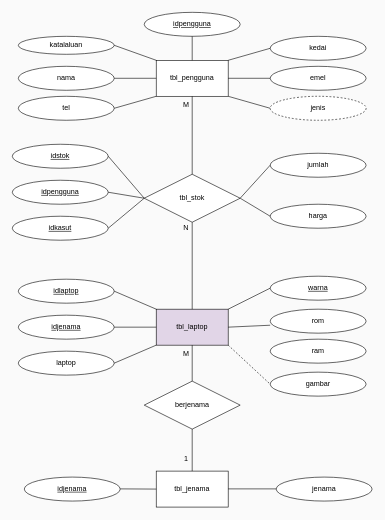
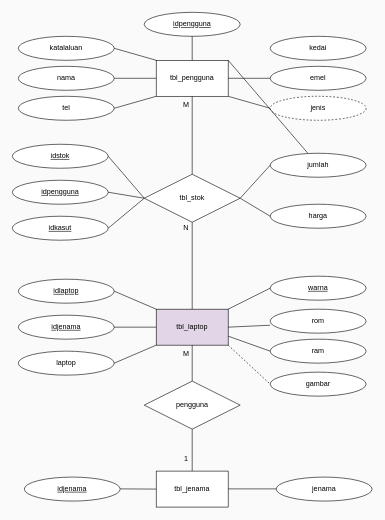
node "katalaluan": size 96x18 -> 96x24
edge "kedai" -- "tbl_pengguna": now "jumlah" -- "tbl_pengguna"
edge "tbl_laptop" -- "ram": added
node "berjenama": label "berjenama" -> "pengguna"
